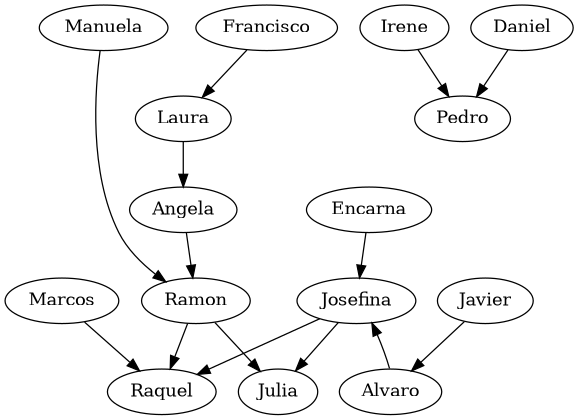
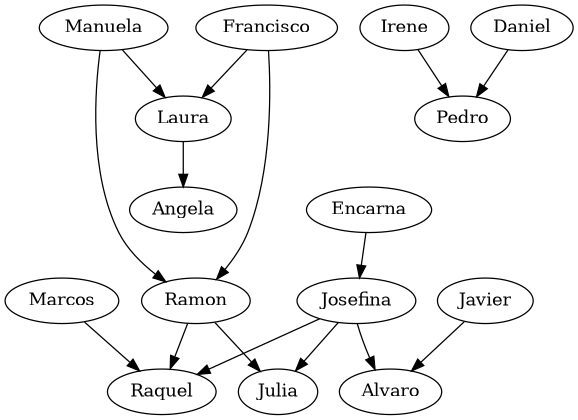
edge "Manuela" -> "Laura": added
edge "Angela" -> "Ramon": now "Francisco" -> "Ramon"
edge "Alvaro" -> "Josefina": reversed
